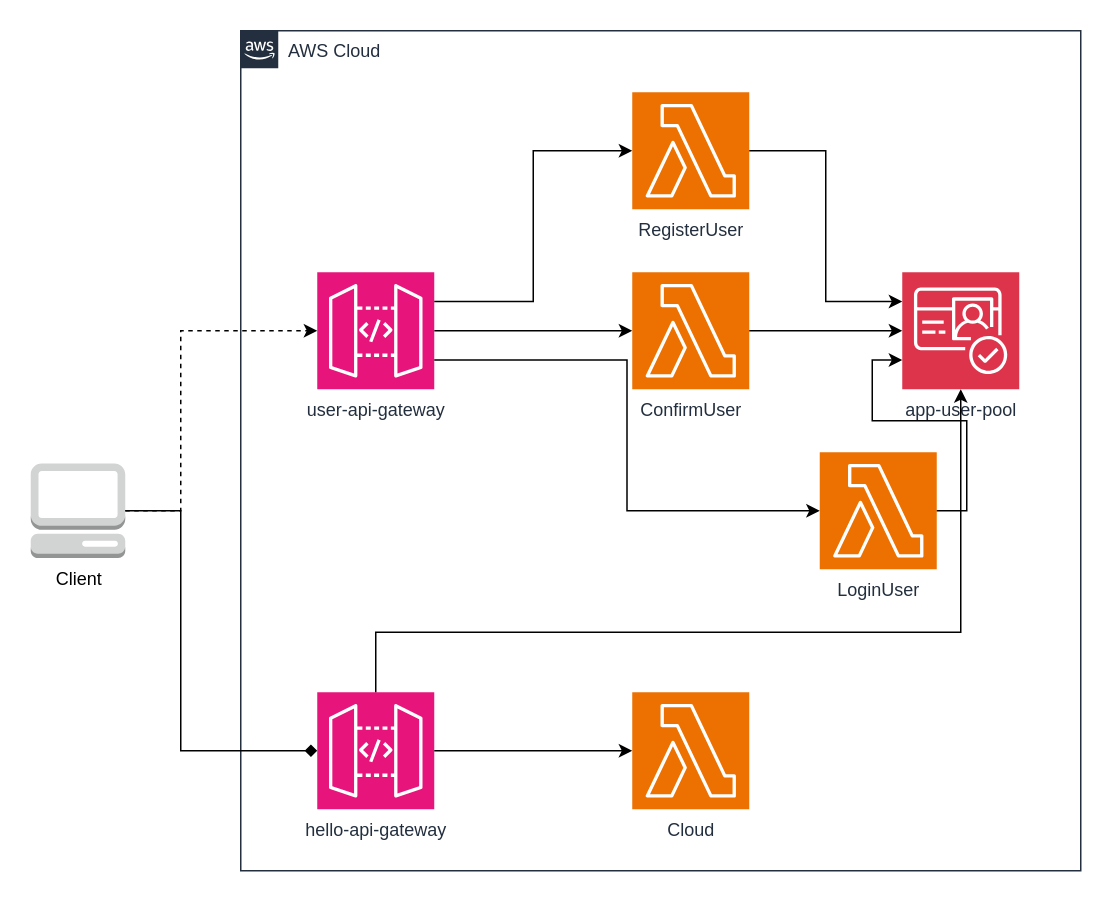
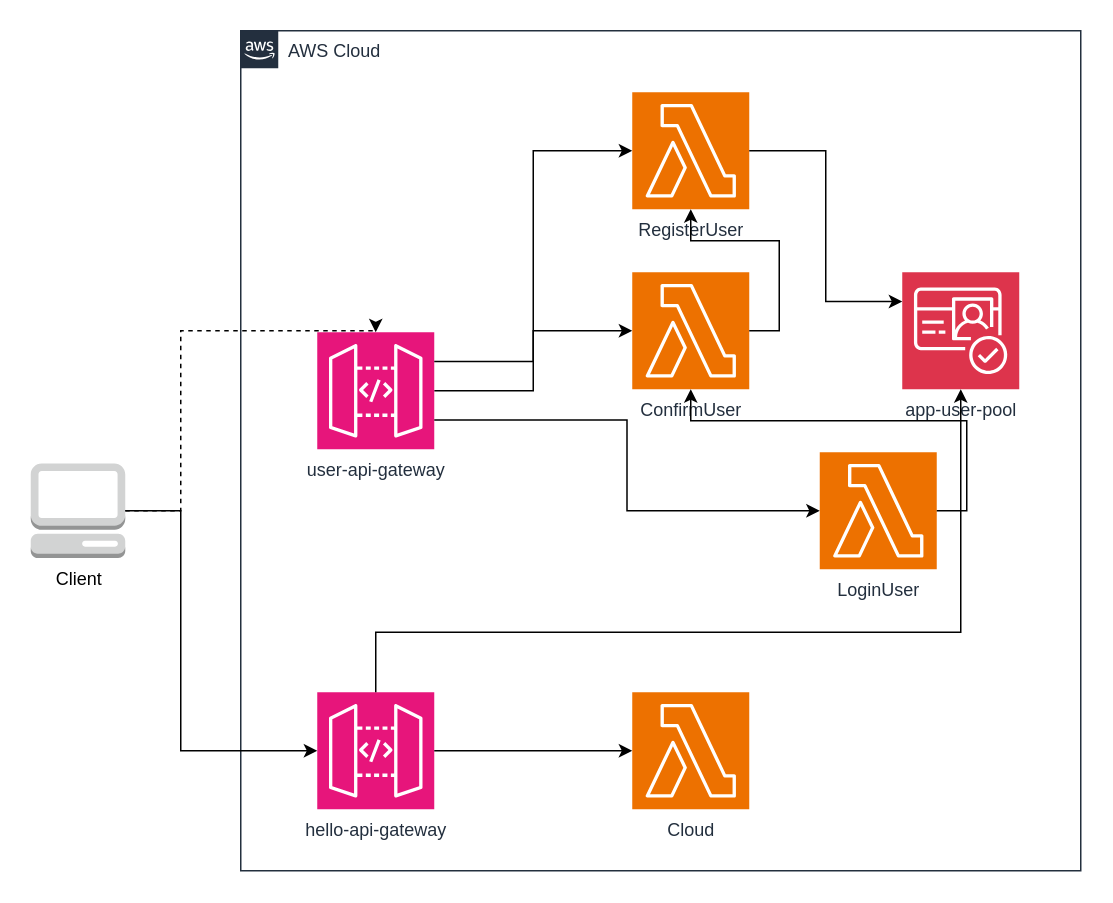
node "user-api-gateway": moved (376, 331) -> (376, 391)
edge "ConfirmUser" -> "app-user-pool": now "ConfirmUser" -> "RegisterUser"
edge "LoginUser" -> "app-user-pool": now "LoginUser" -> "ConfirmUser"
edge "Client" -> "hello-api-gateway": arrowhead diamond -> classic
